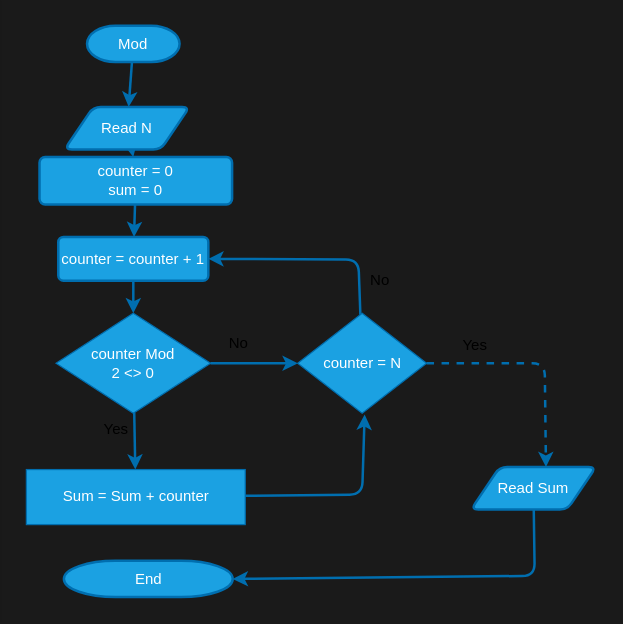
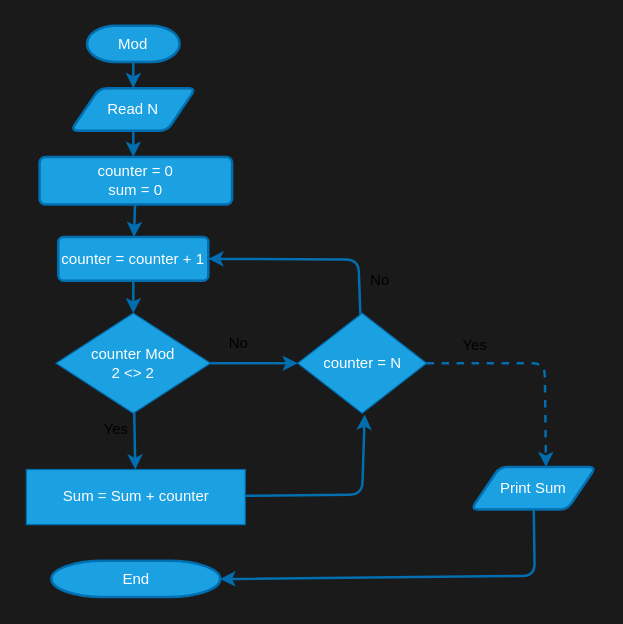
node "Read N": moved (127, 128) -> (133, 109)
node "counter Mod 2 <> 0": label "counter Mod 2 <> 0" -> "counter Mod 2 <> 2"
node "Read Sum": label "Read Sum" -> "Print Sum"
node "End": moved (148, 579) -> (136, 579)
